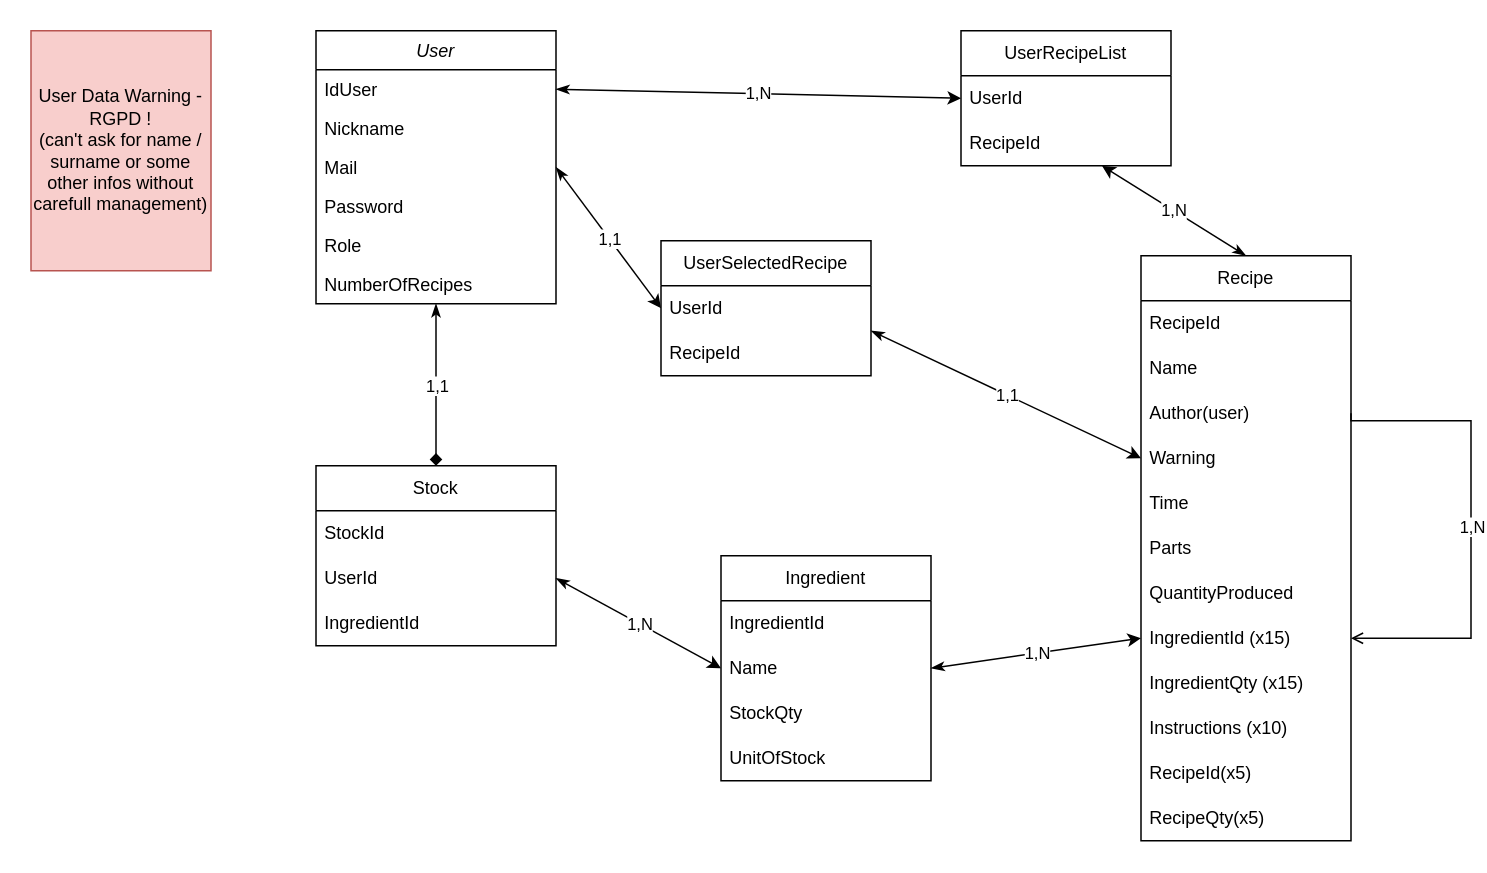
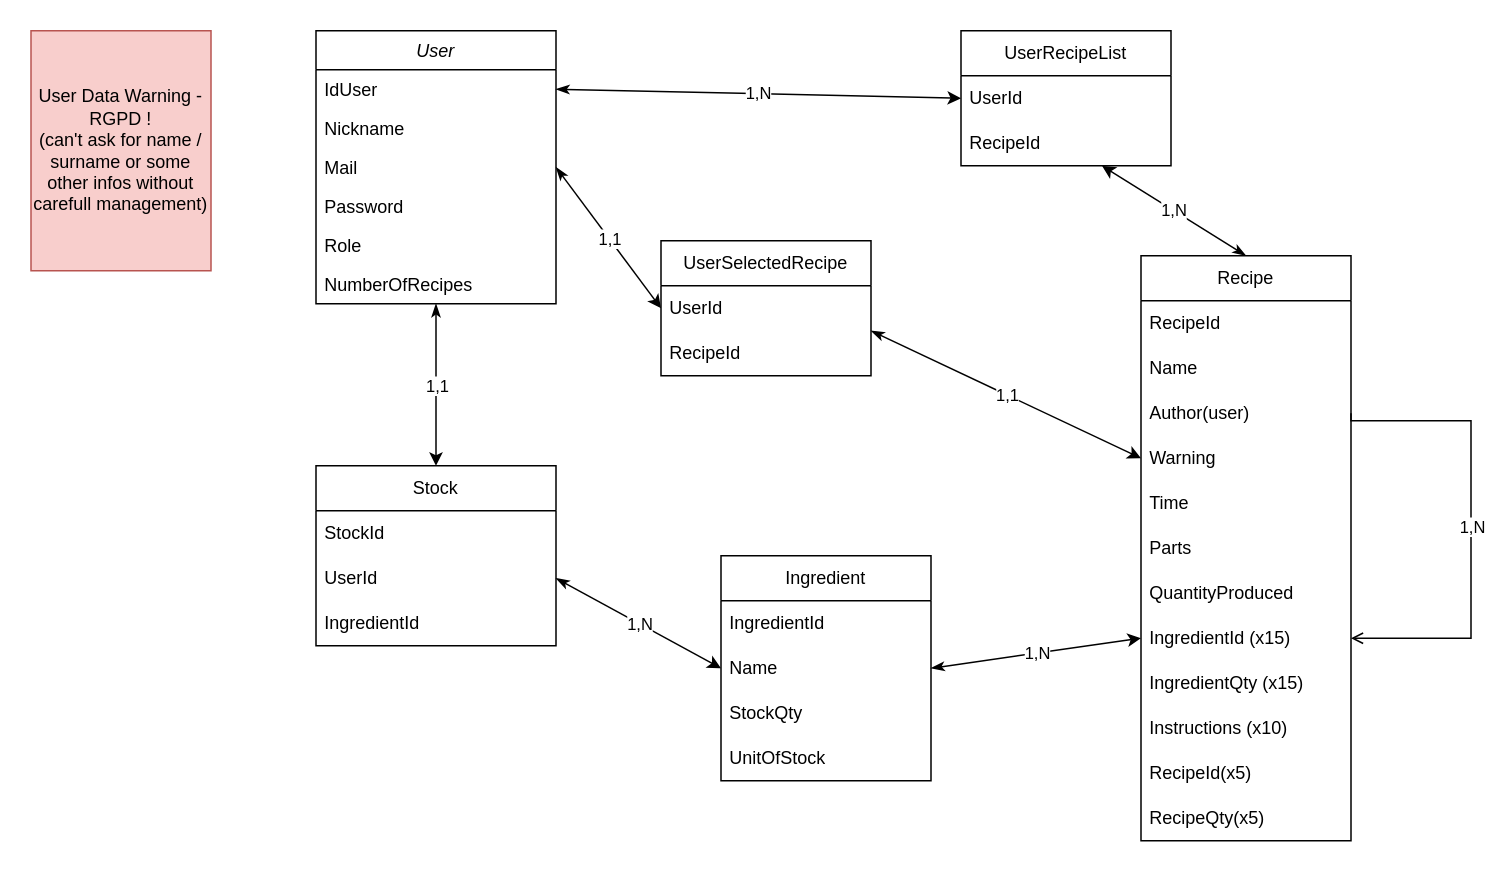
edge "User" -- "Stock": arrowhead diamond -> classic
